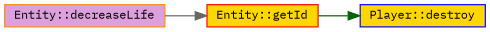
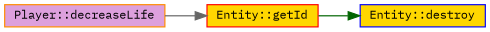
node "Entity::decreaseLife": label "Entity::decreaseLife" -> "Player::decreaseLife"
node "Player::destroy": label "Player::destroy" -> "Entity::destroy"
